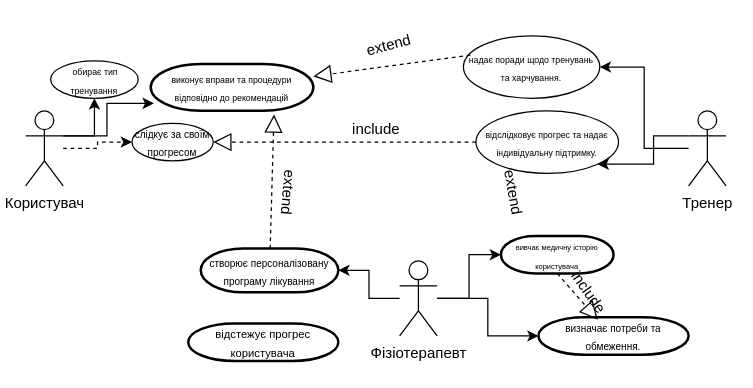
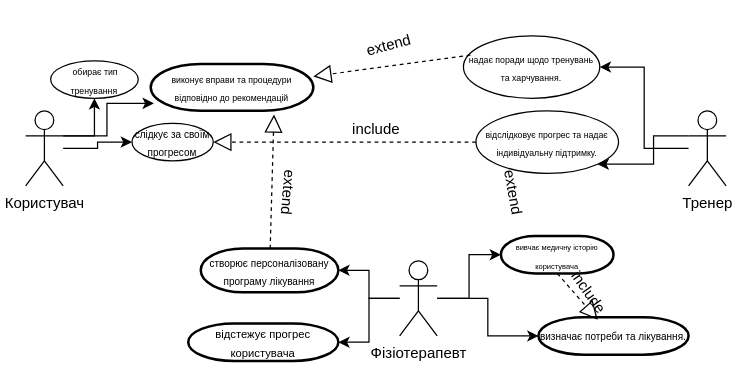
edge "Користувач" -> "слідкує за своїм прогресом": style dashed -> solid
edge "Фізіотерапевт" -> "відстежує прогрес користувача": added
node "визначає потреби та обмеження.": label "визначає потреби та обмеження." -> "визначає потреби та лікування."
